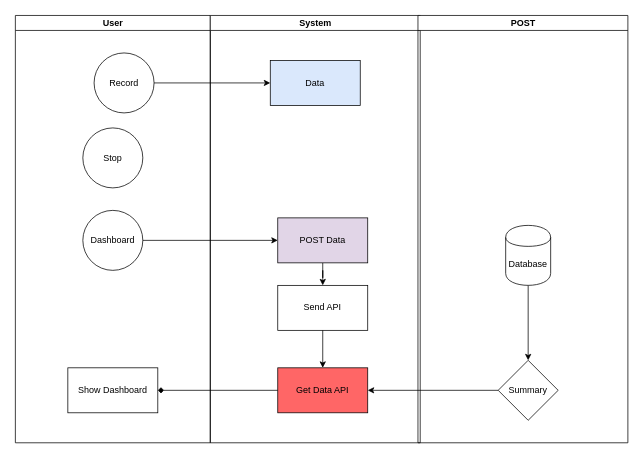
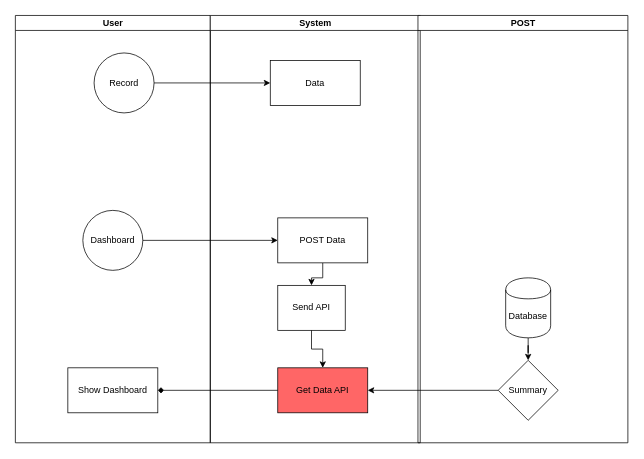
node "Data": fillcolor #dae8fc -> #ffffff
node "Stop": removed
node "POST Data": fillcolor #e1d5e7 -> #ffffff
node "Database": moved (528, 255) -> (528, 308)
node "Send API": size 90x45 -> 68x45
